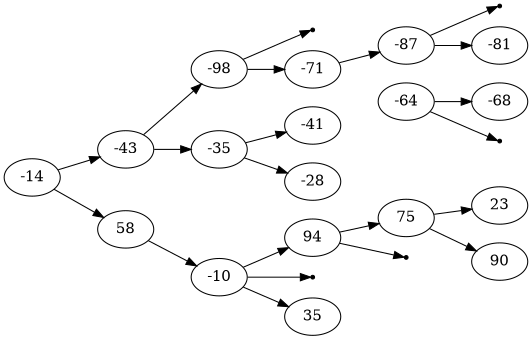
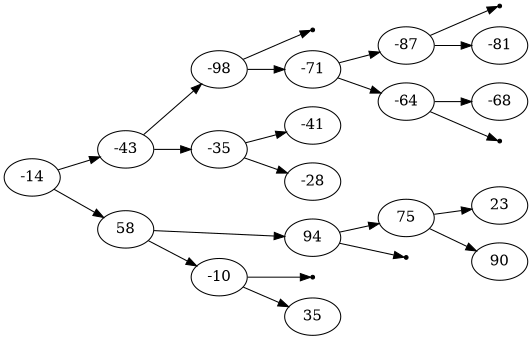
edge "-71" -> "-64": added
edge "-10" -> "94": now "58" -> "94"
